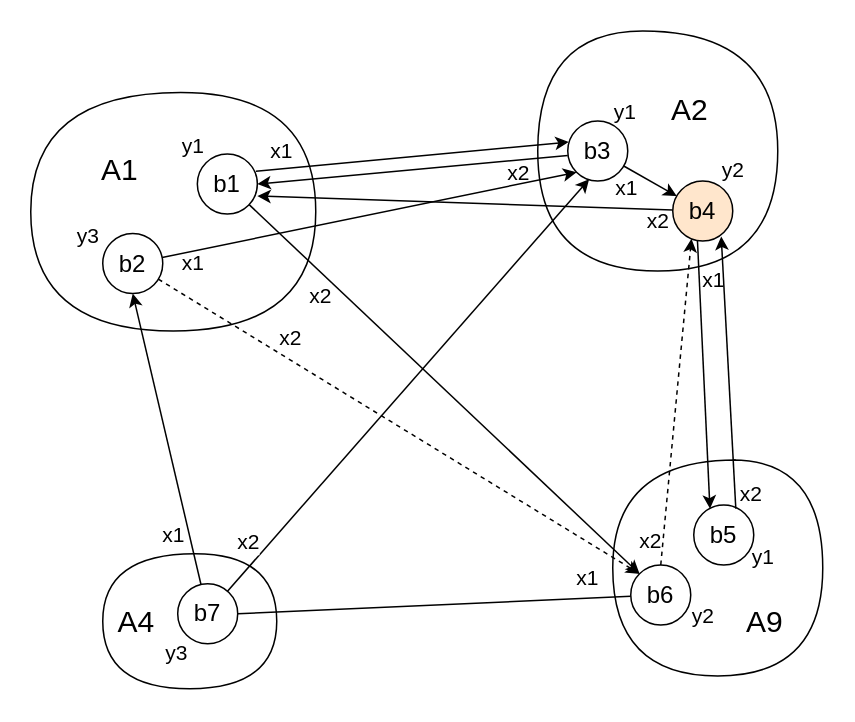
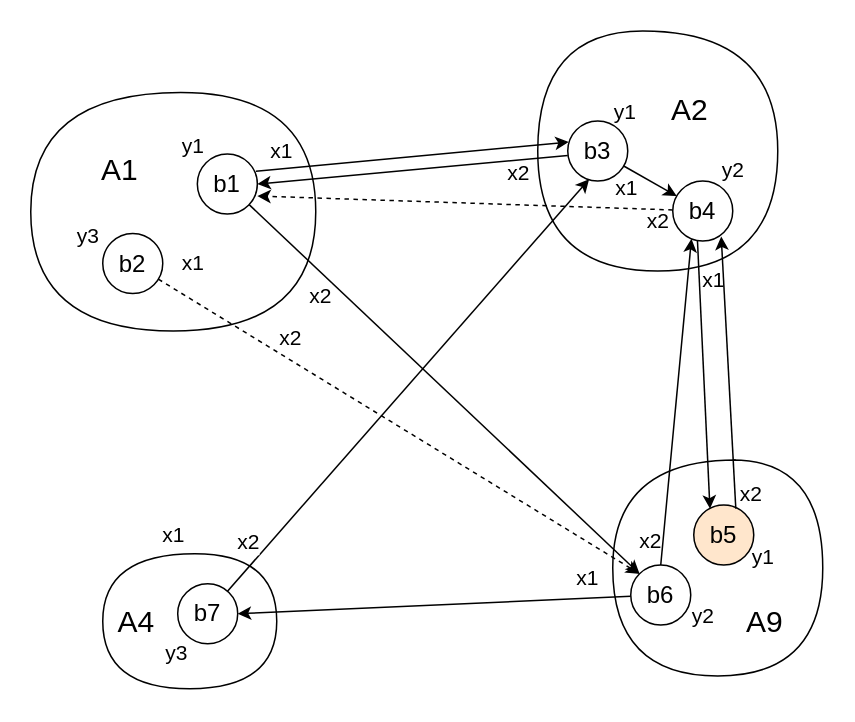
edge "b4" -> "b1": style solid -> dashed
node "b4": fillcolor #ffe6cc -> #ffffff
edge "b2" -> "b3": removed
edge "b6" -> "b4": style dashed -> solid
edge "b7" -> "b2": removed
node "b5": fillcolor #ffffff -> #ffe6cc
edge "b6" -- "b7": arrowhead none -> classic
